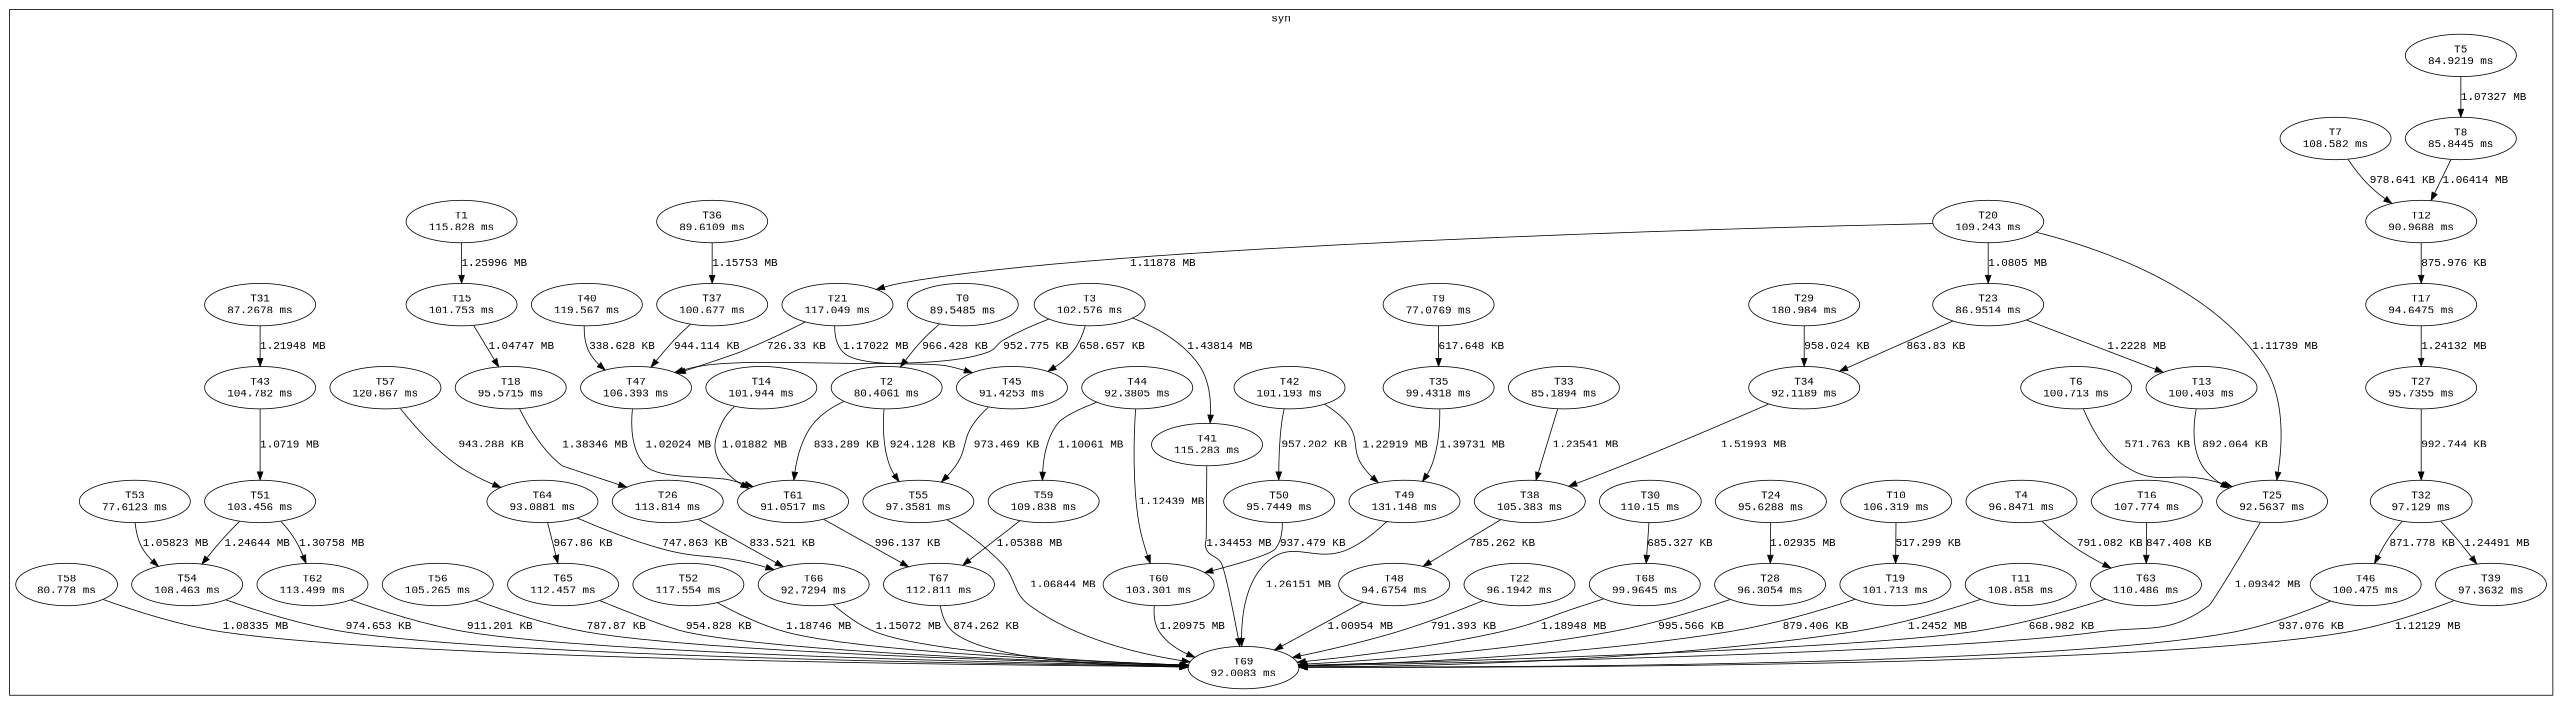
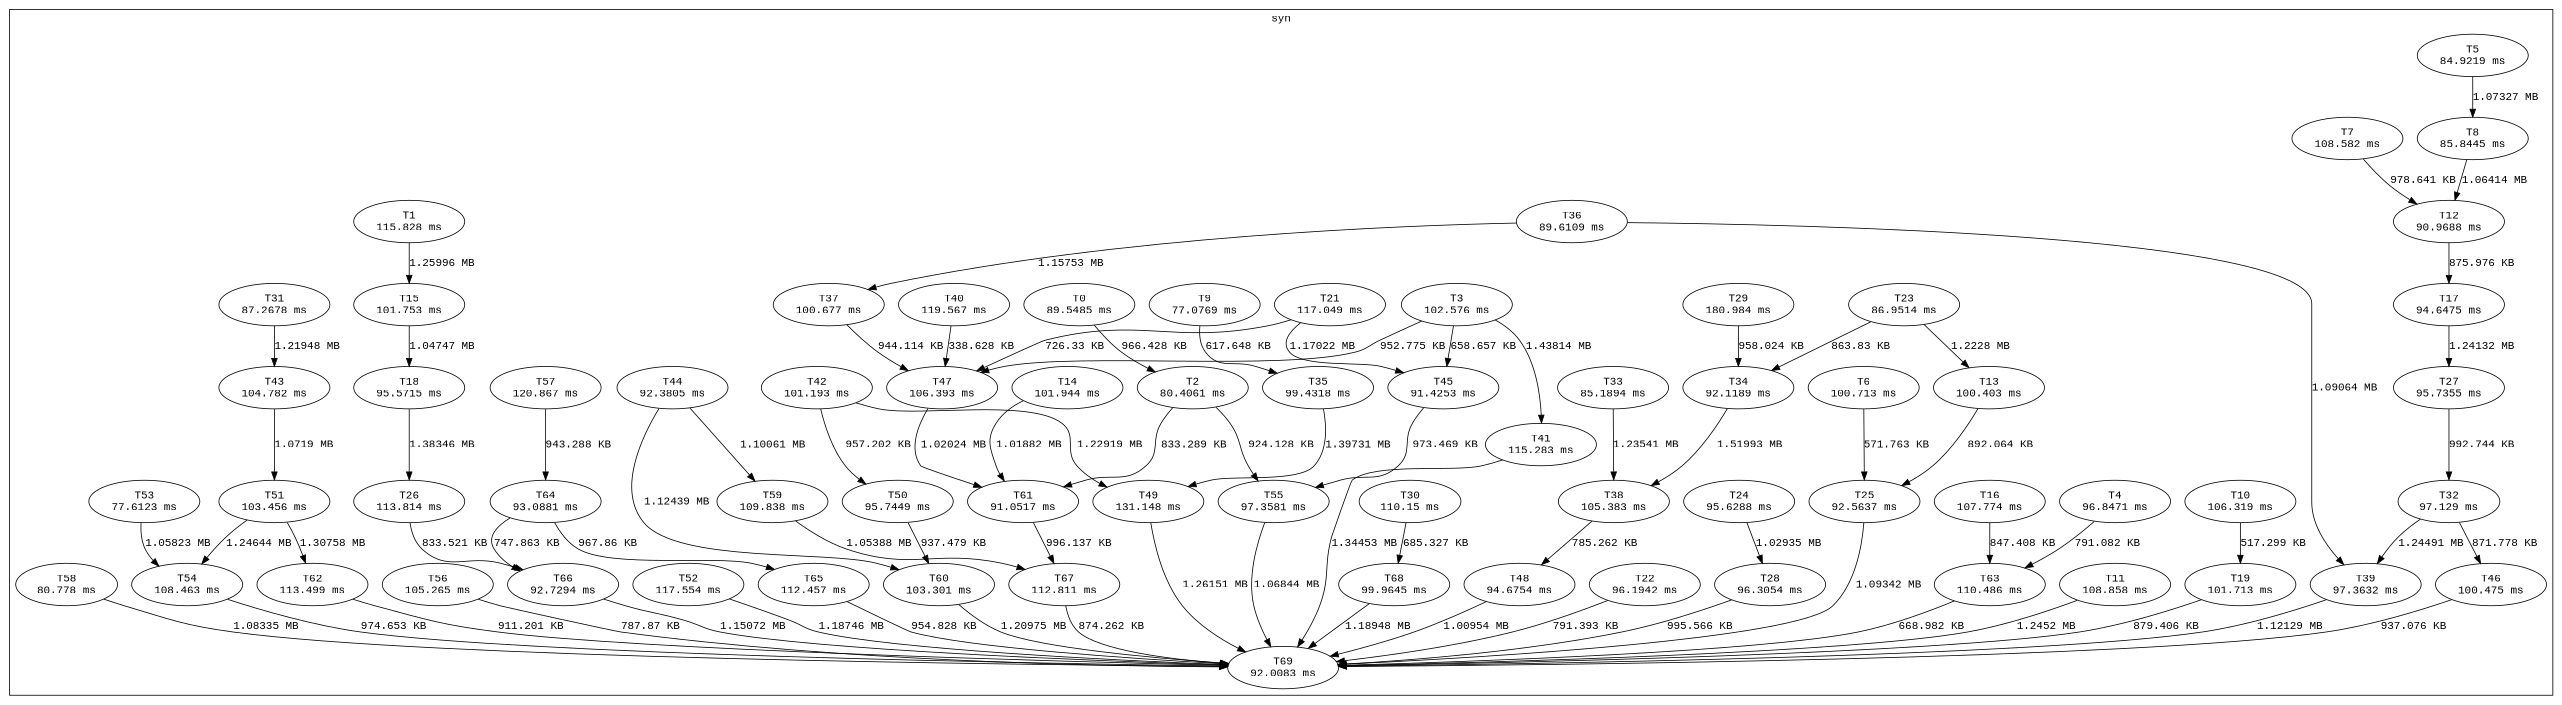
node "T20": removed
edge "T36" -> "T39": added, label "1.09064 MB"
